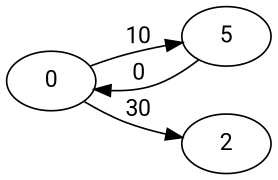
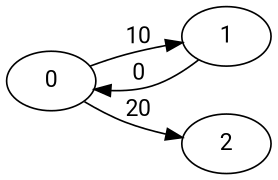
node "5": label "5" -> "1"
edge "0" -> "2": label "30" -> "20"
